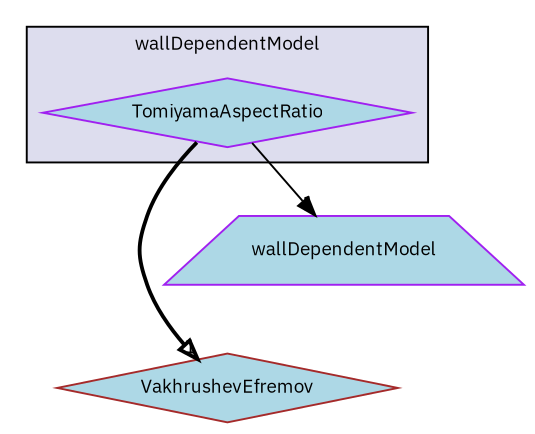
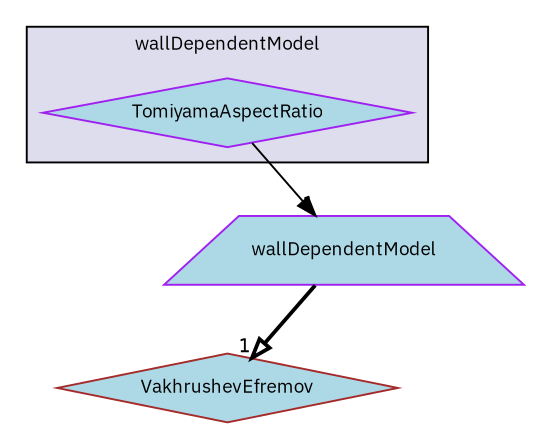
edge "TomiyamaAspectRatio" -> "VakhrushevEfremov": now "wallDependentModel" -> "VakhrushevEfremov"
